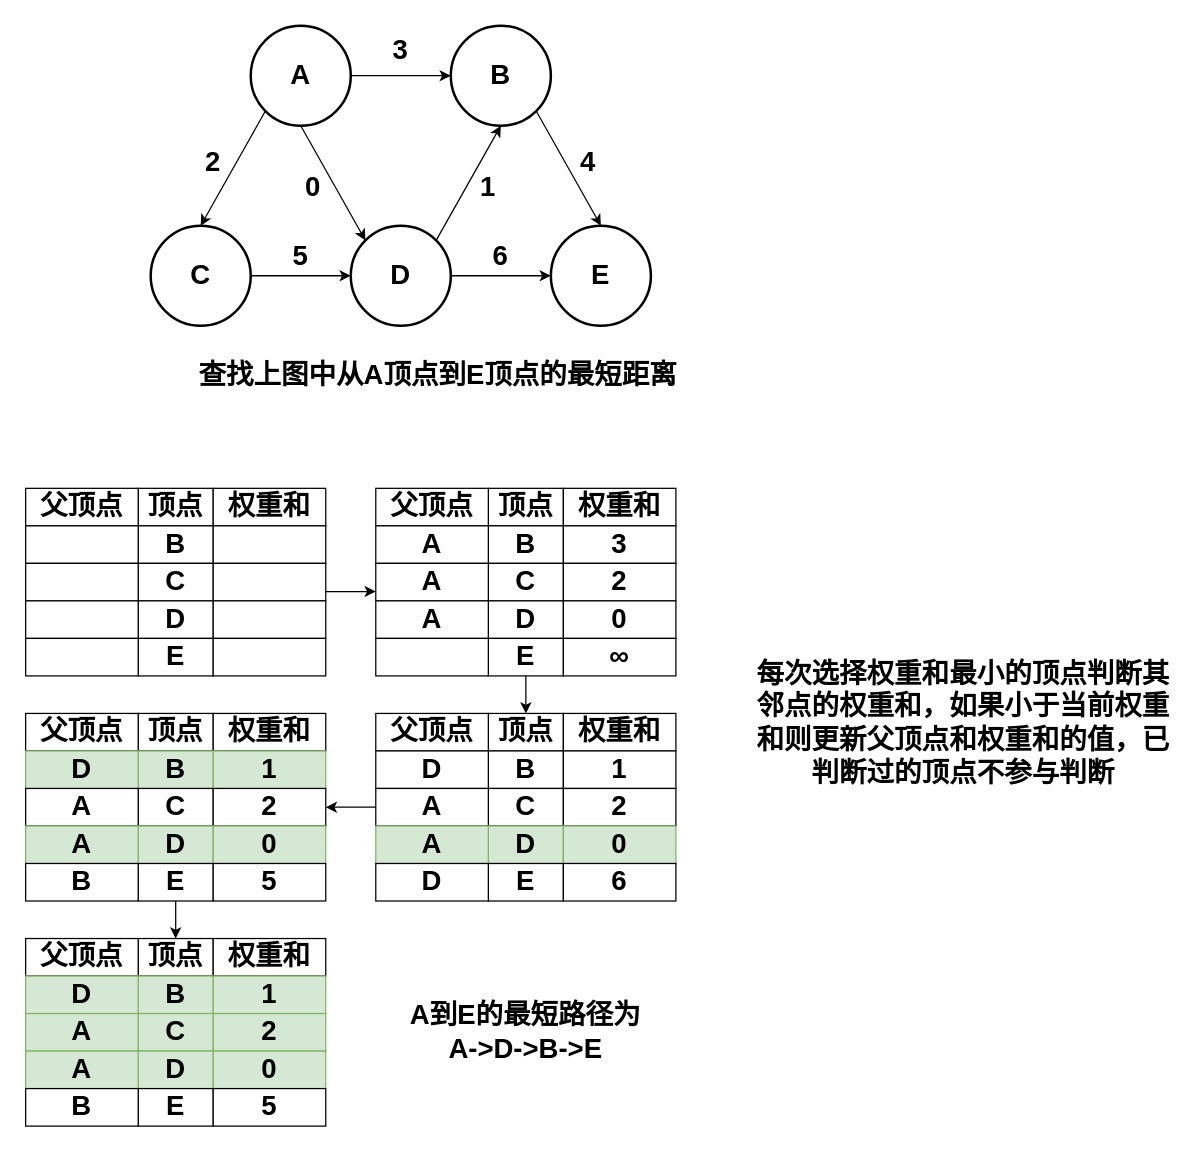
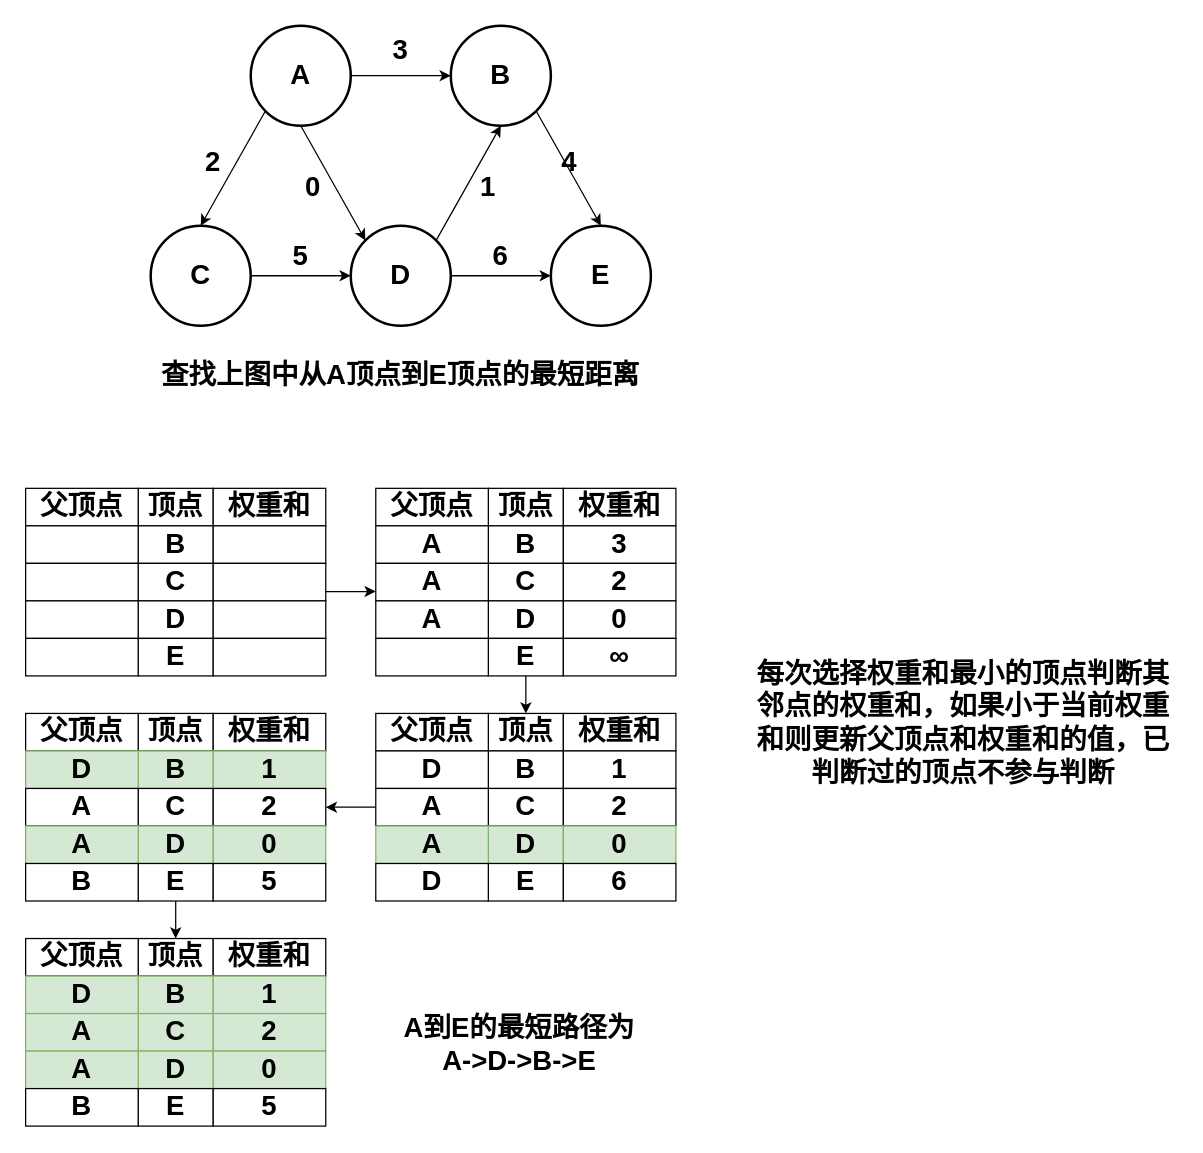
node "4": moved (588, 163) -> (569, 163)
node "查找上图中从A顶点到E顶点的最短距离": moved (438, 376) -> (401, 376)
node "A到E的最短路径为 A->D->B->E": moved (526, 1032) -> (519, 1044)
